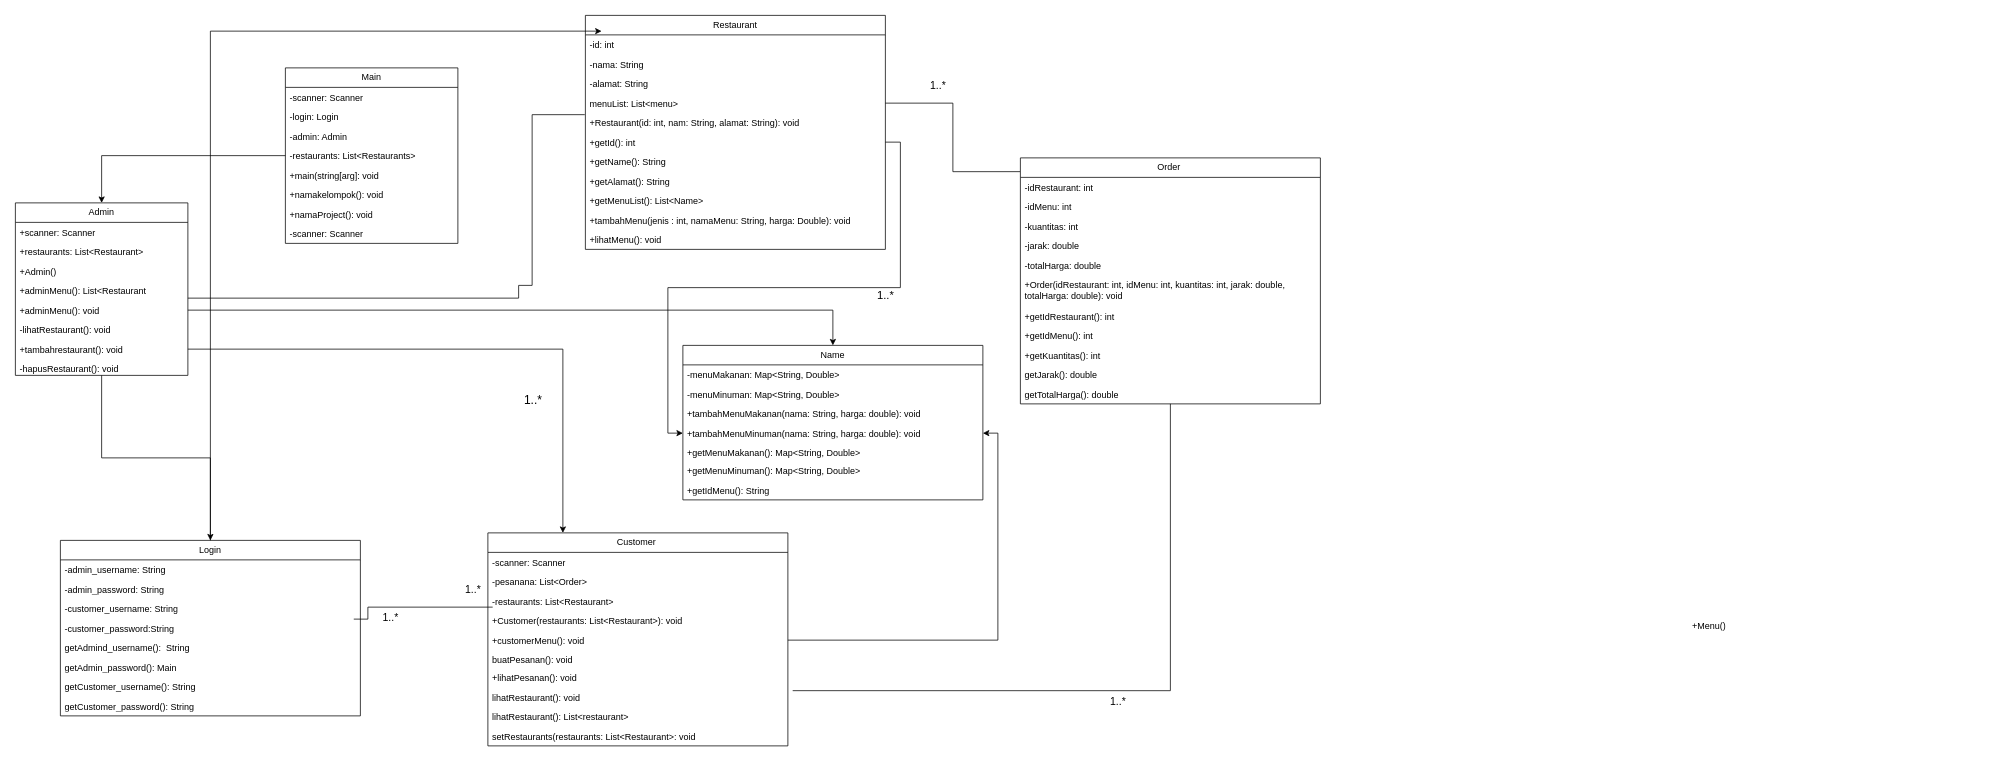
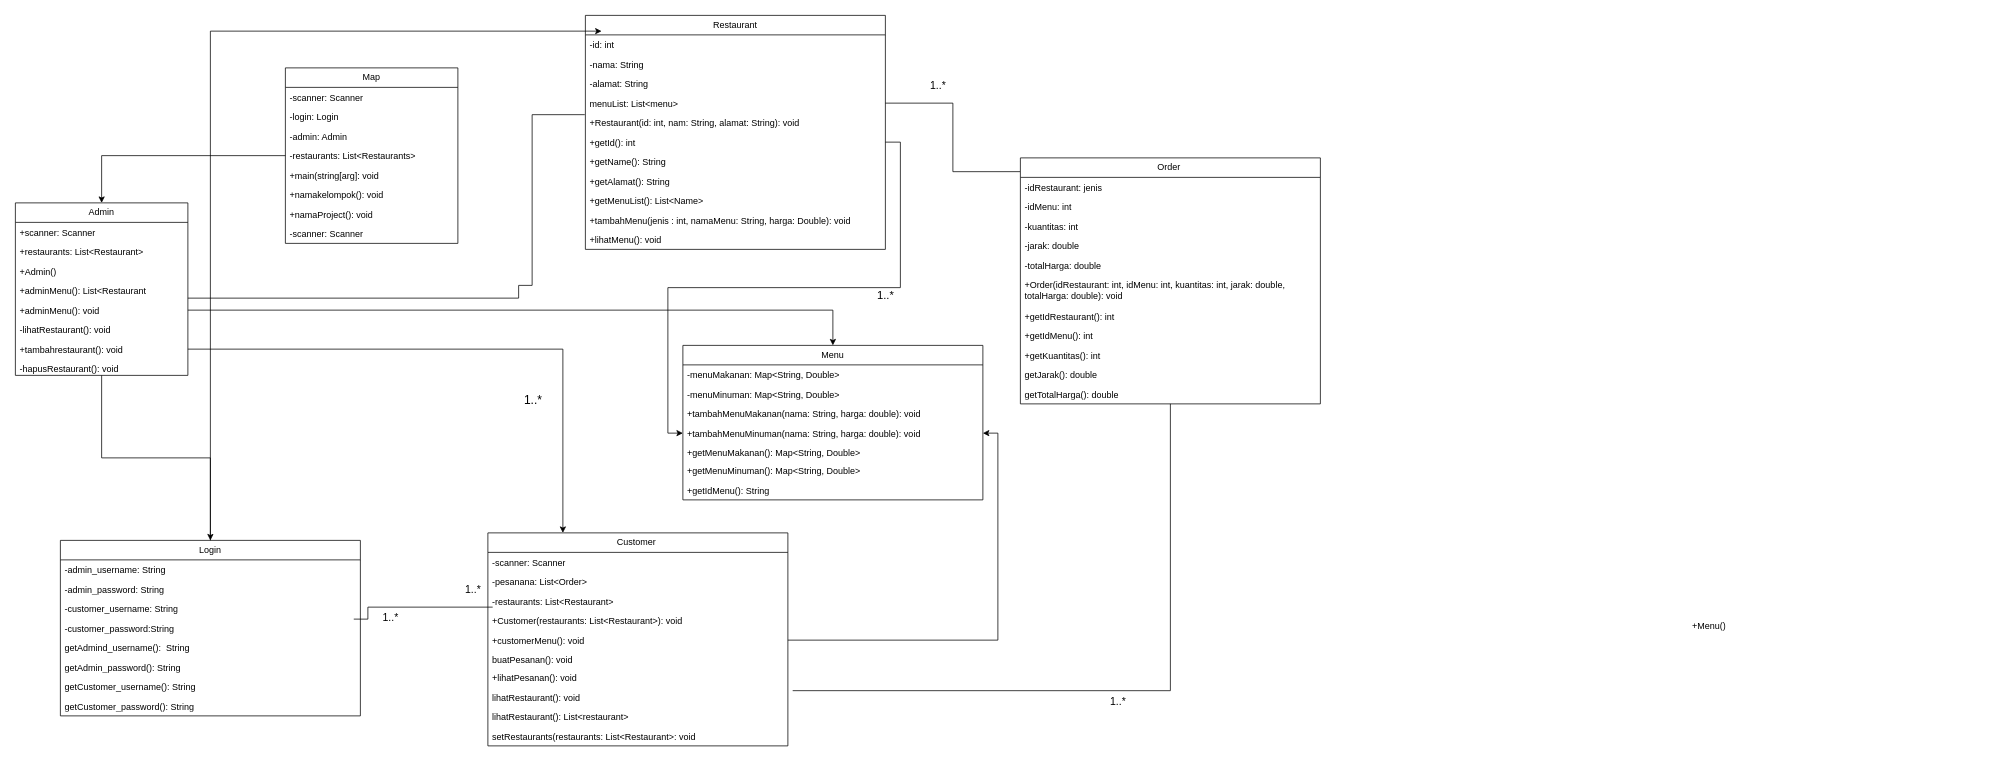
node "Main": label "Main" -> "Map"
node "-idRestaurant: int": label "-idRestaurant: int" -> "-idRestaurant: jenis"
node "Name": label "Name" -> "Menu"
node "getAdmin_password(): Main": label "getAdmin_password(): Main" -> "getAdmin_password(): String"
